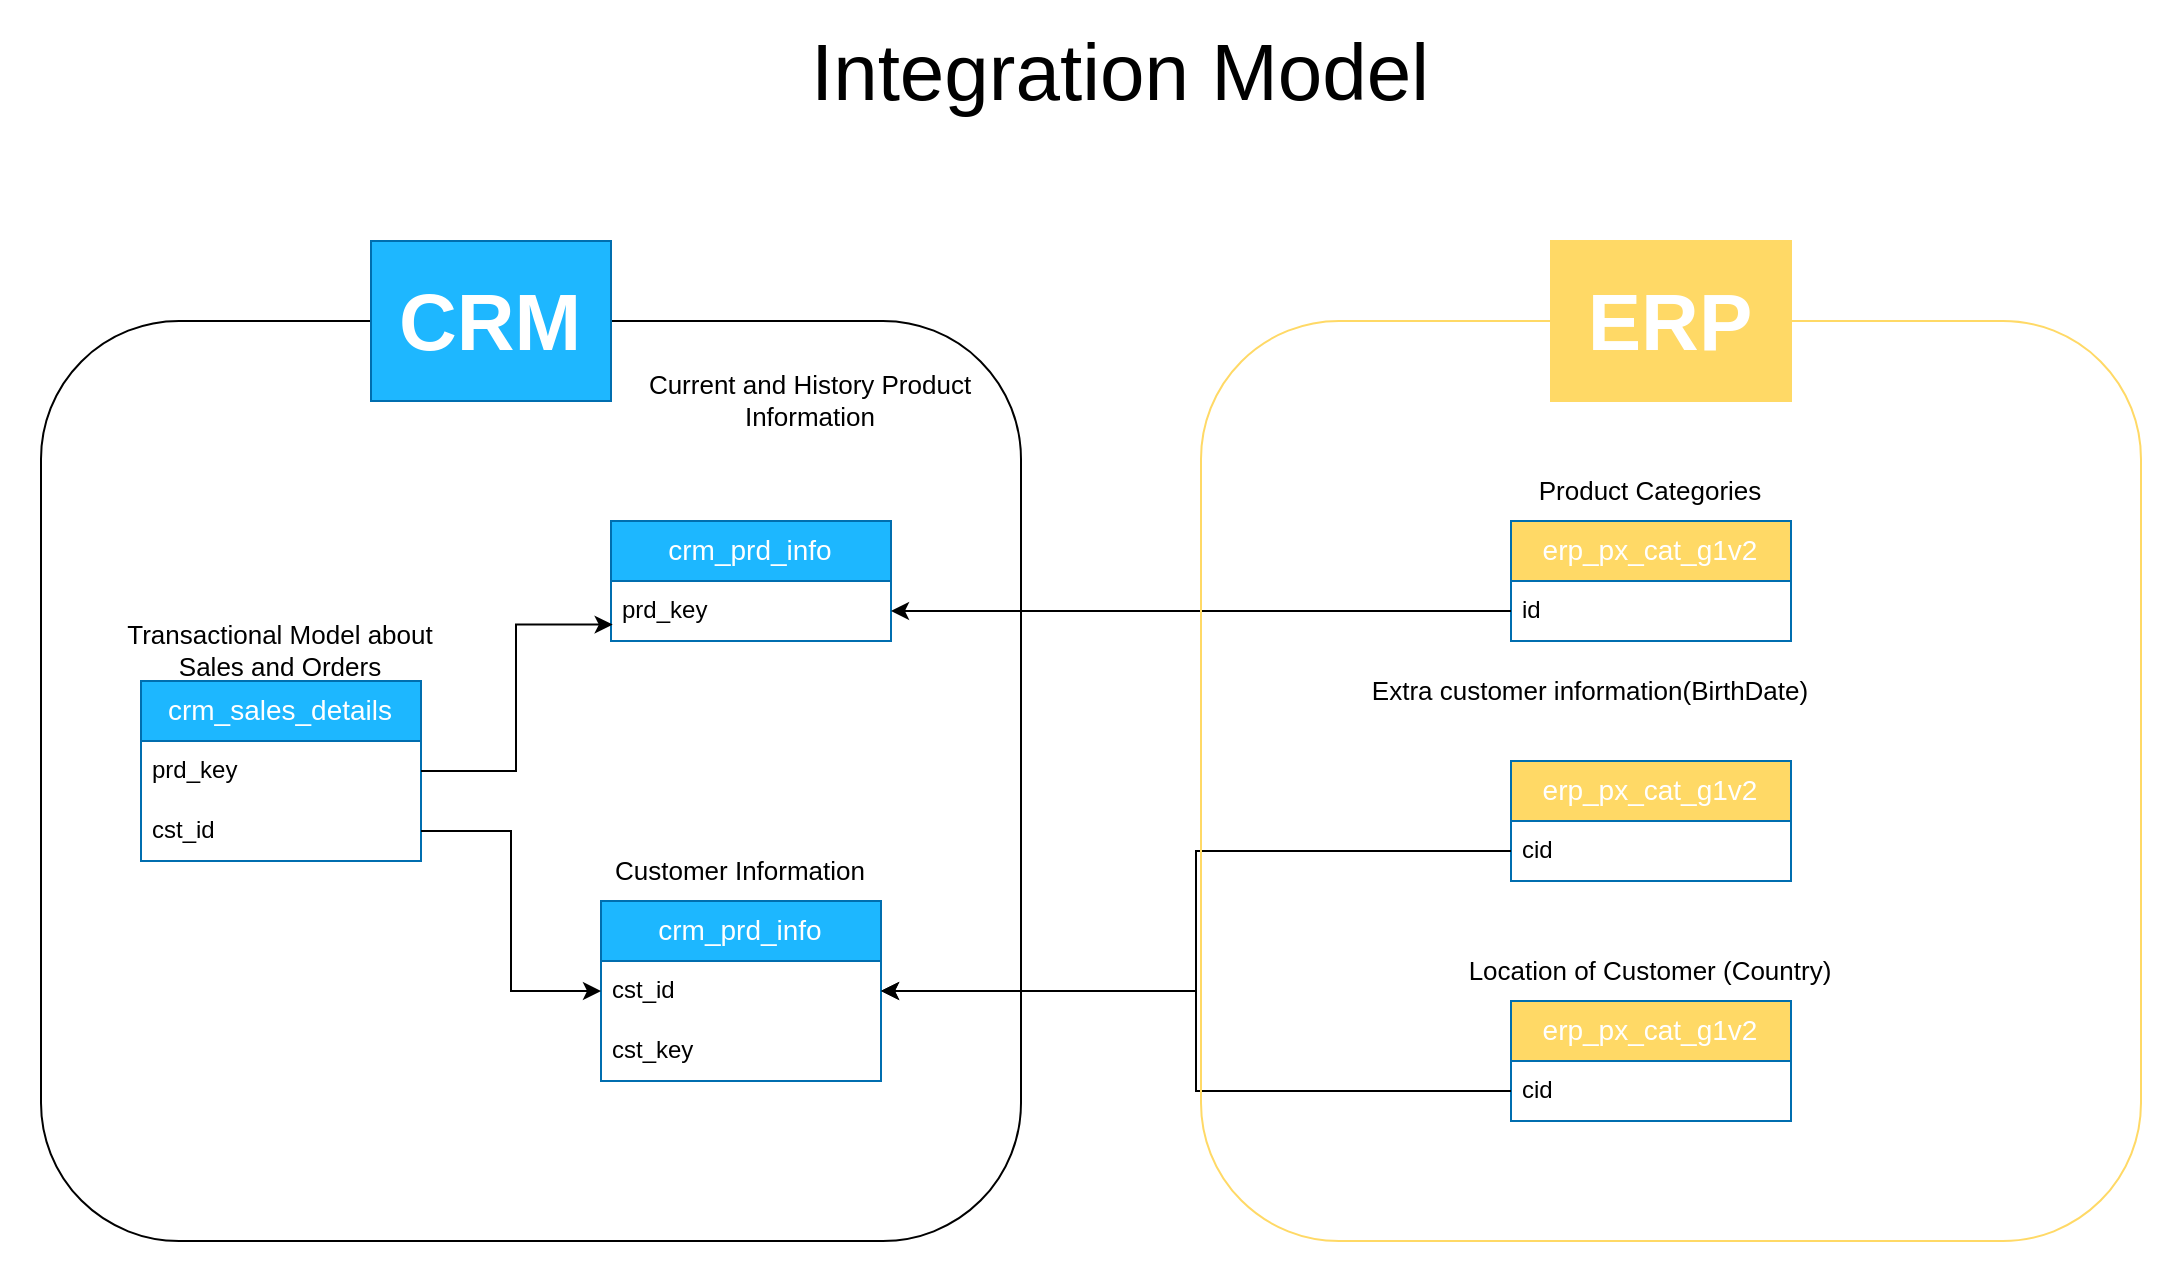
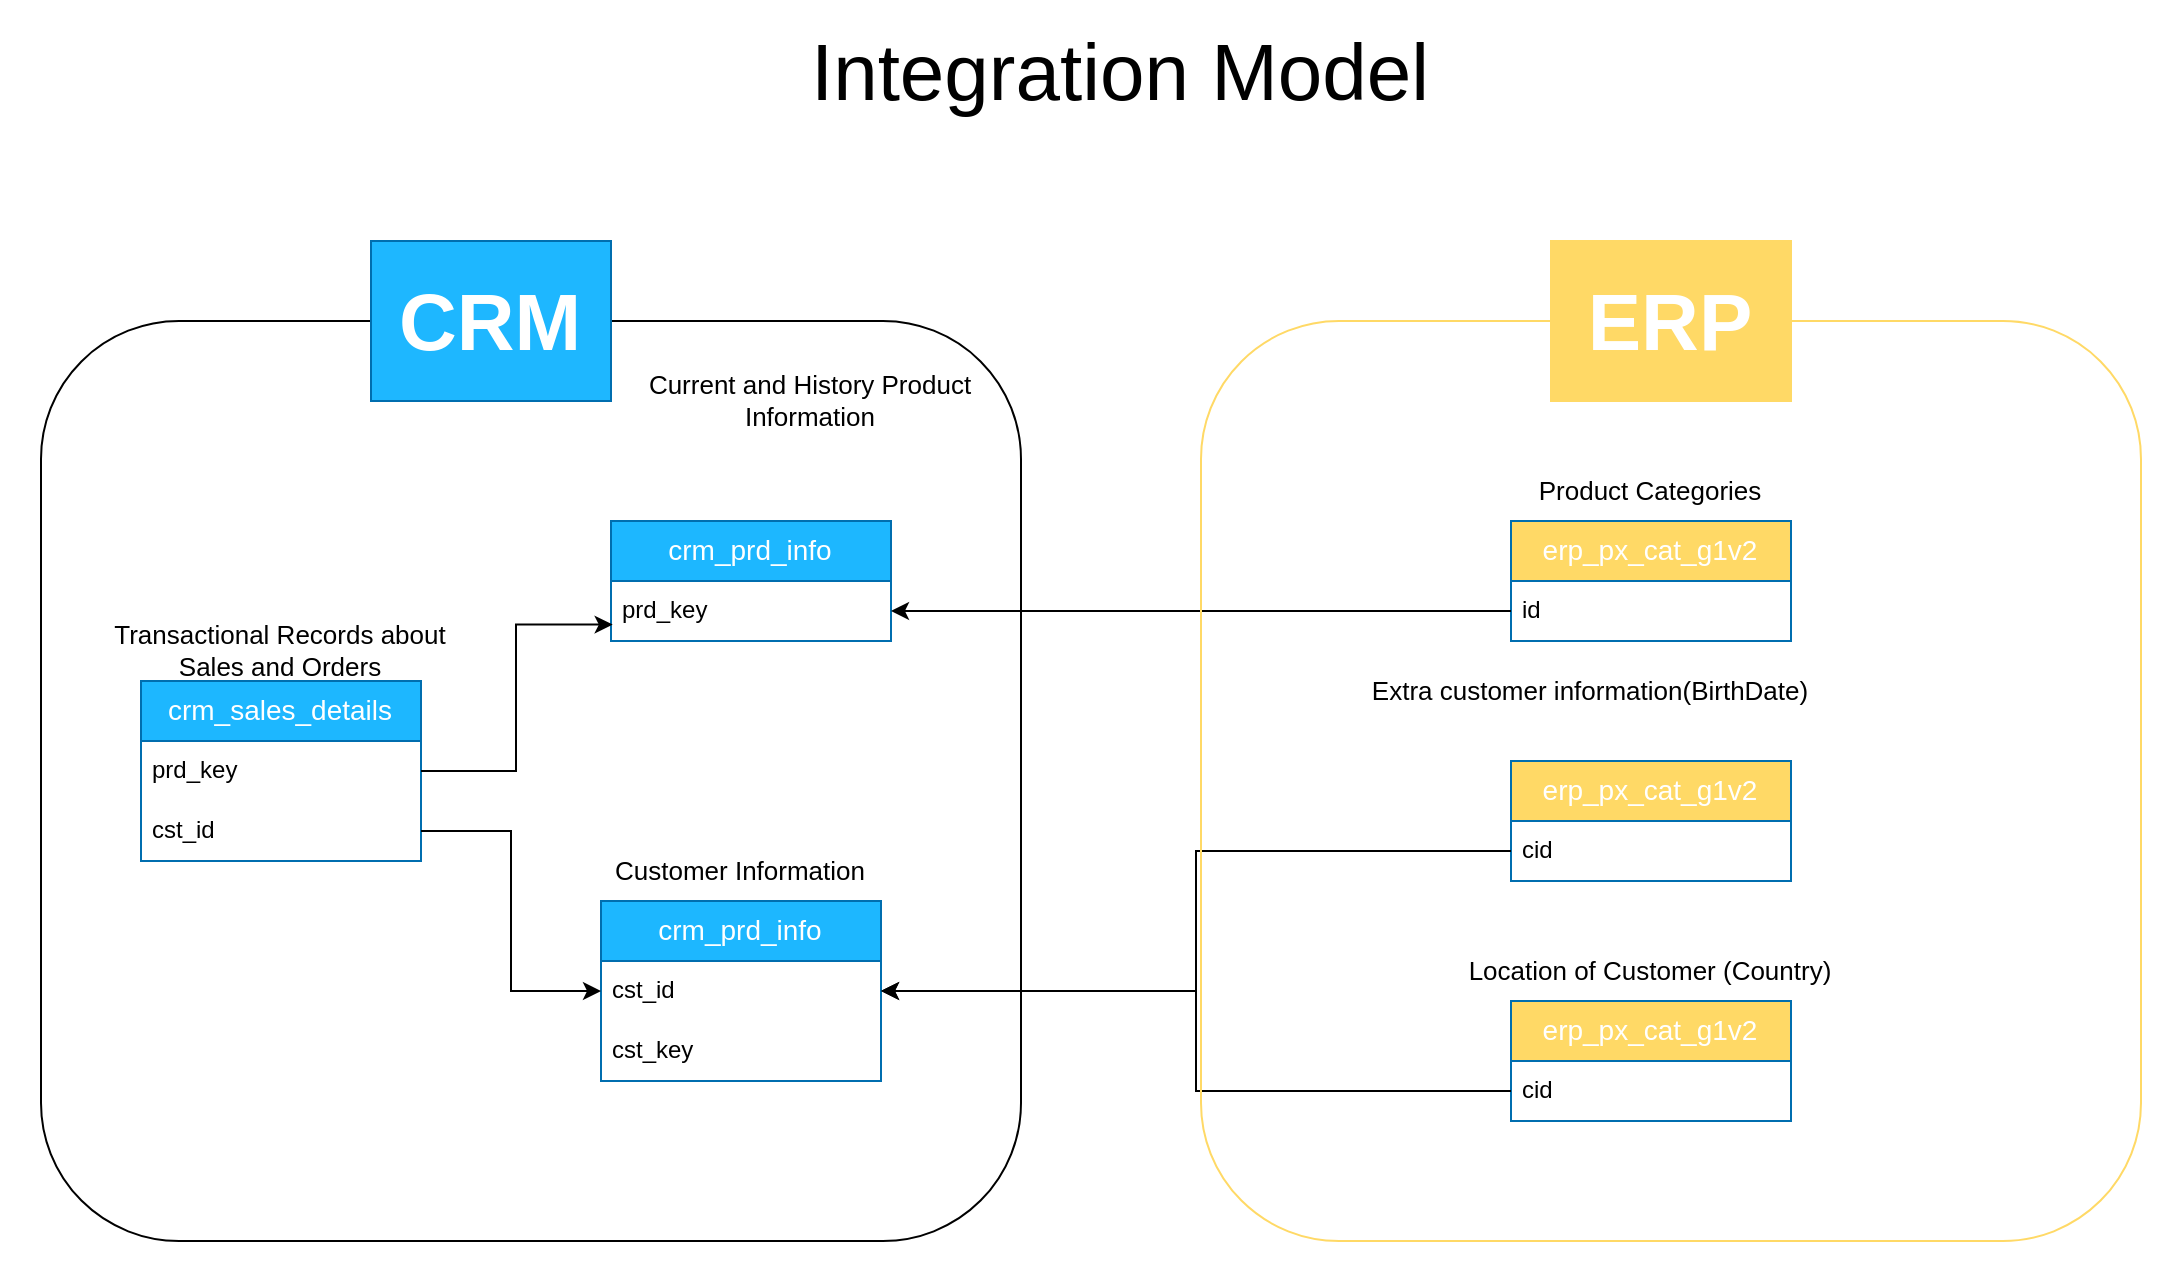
node "Transactional Model about Sales and Orders": label "Transactional Model about Sales and Orders" -> "Transactional Records about Sales and Orders"
